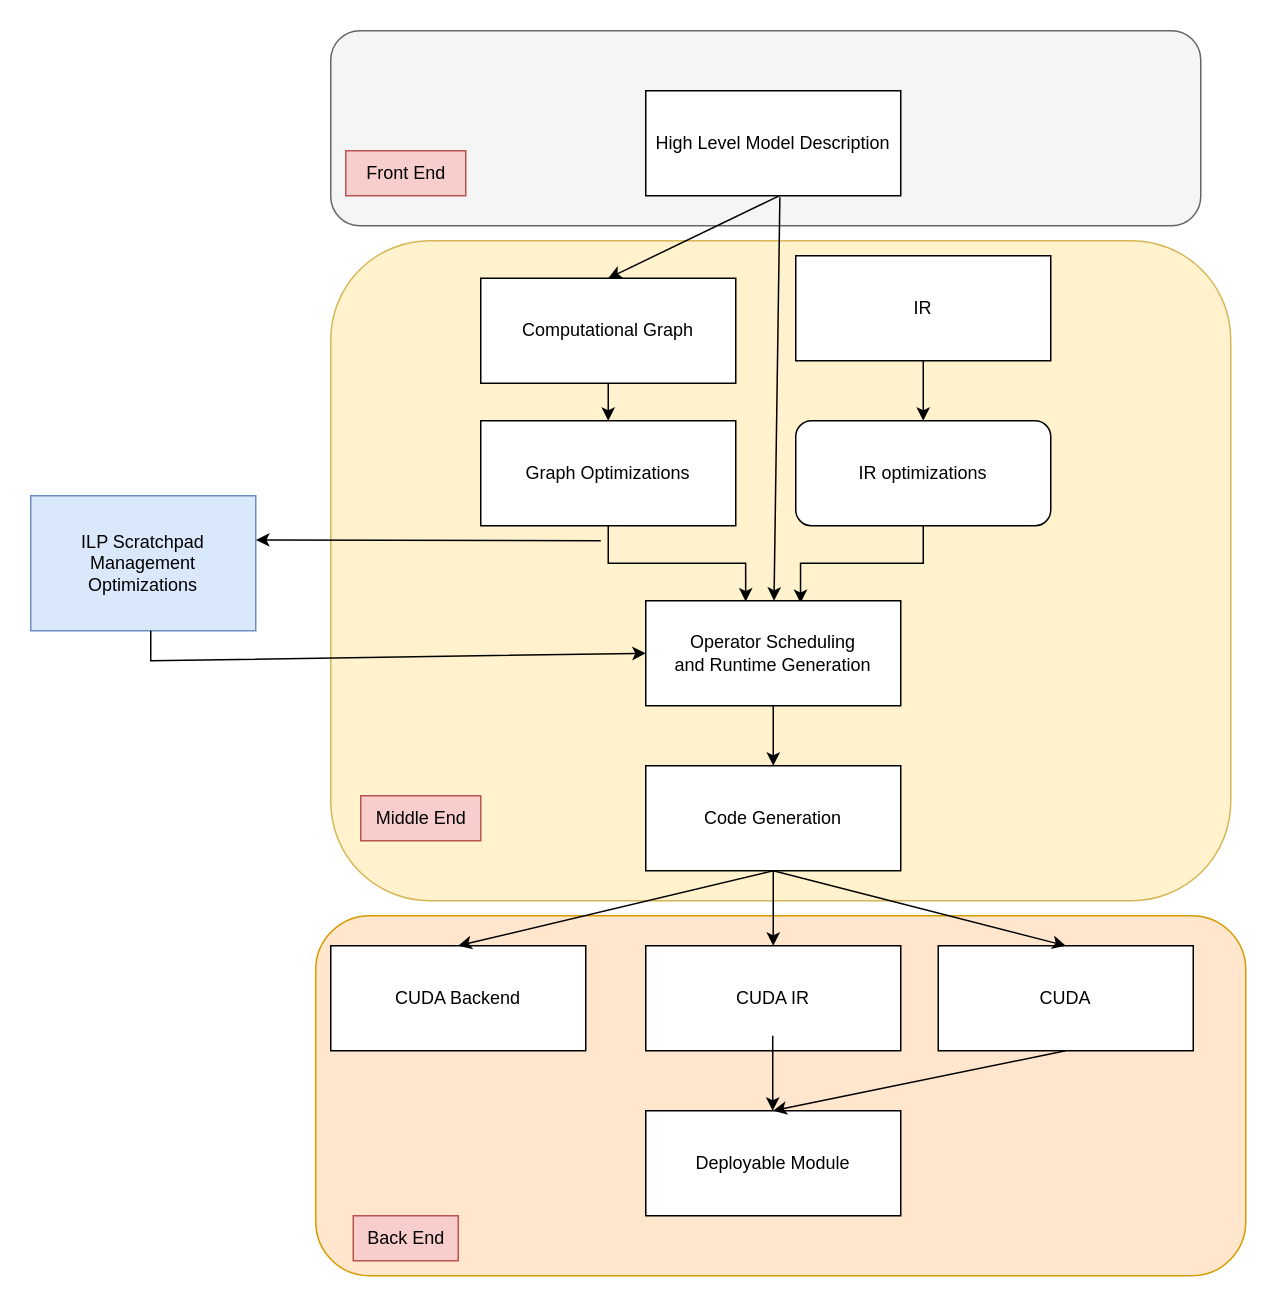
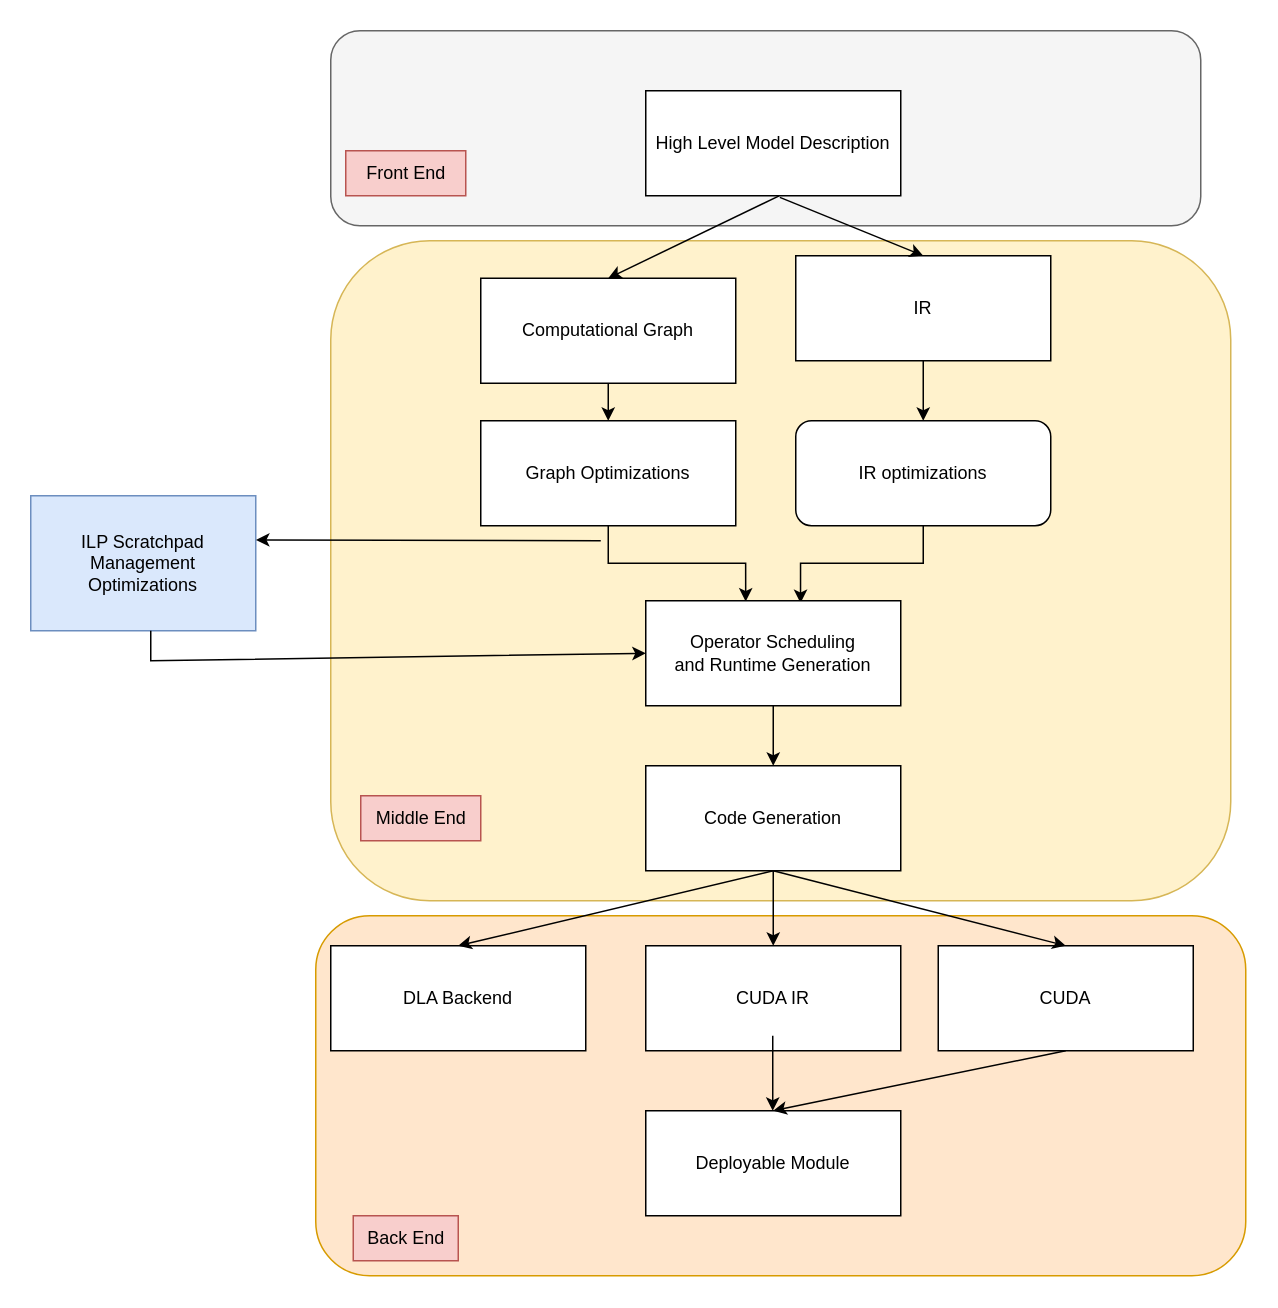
edge "High Level Model Description" -> "Operator Scheduling and Runtime Generation": now "High Level Model Description" -> "IR"
node "CUDA Backend": label "CUDA Backend" -> "DLA Backend"
